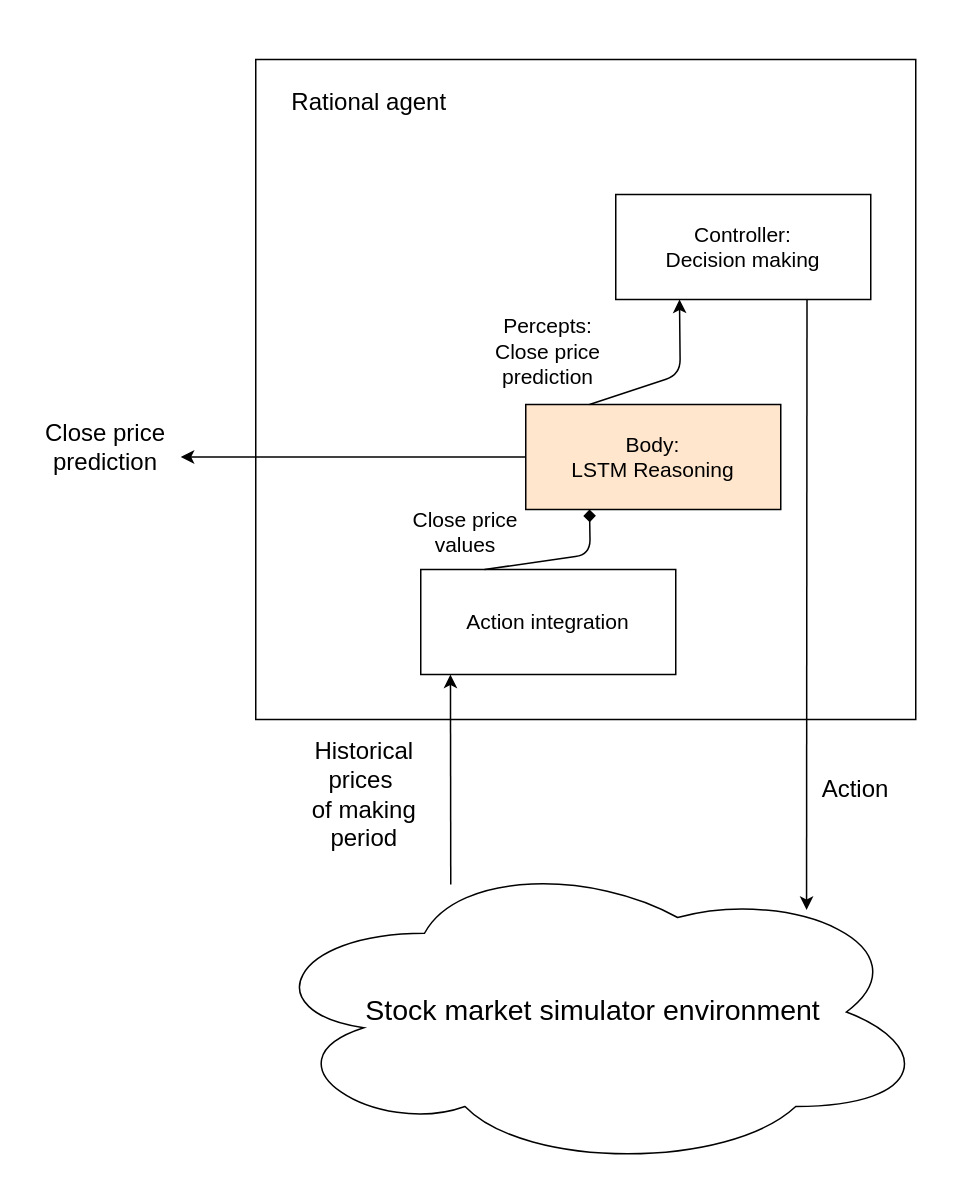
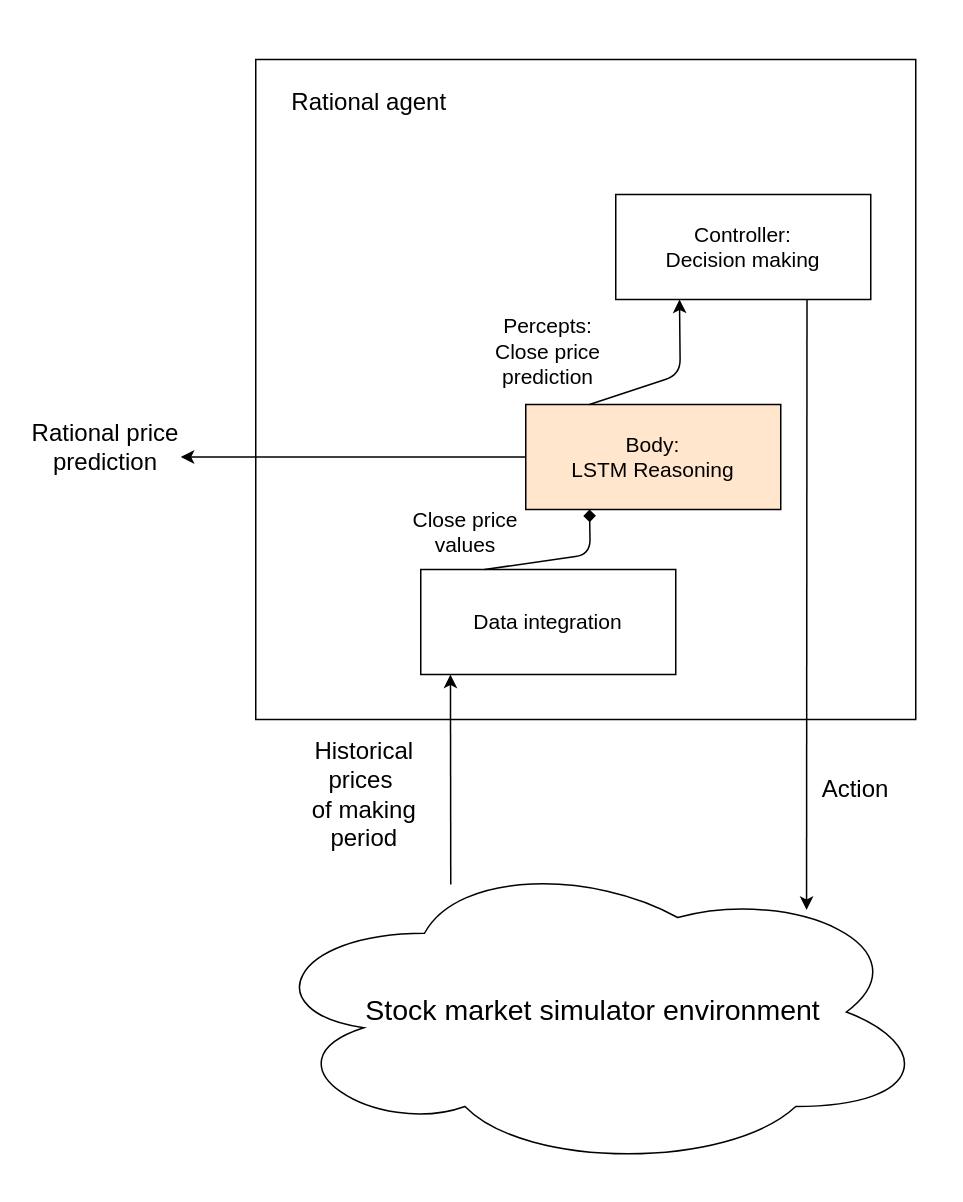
node "Close price prediction": label "Close price prediction" -> "Rational price prediction"
node "Action integration": label "Action integration" -> "Data integration"
